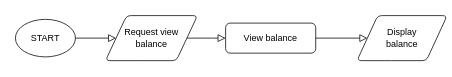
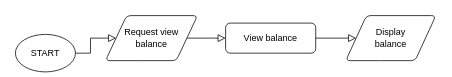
node "START": moved (45, 38) -> (45, 53)
node "Display balance": moved (402, 38) -> (390, 38)
